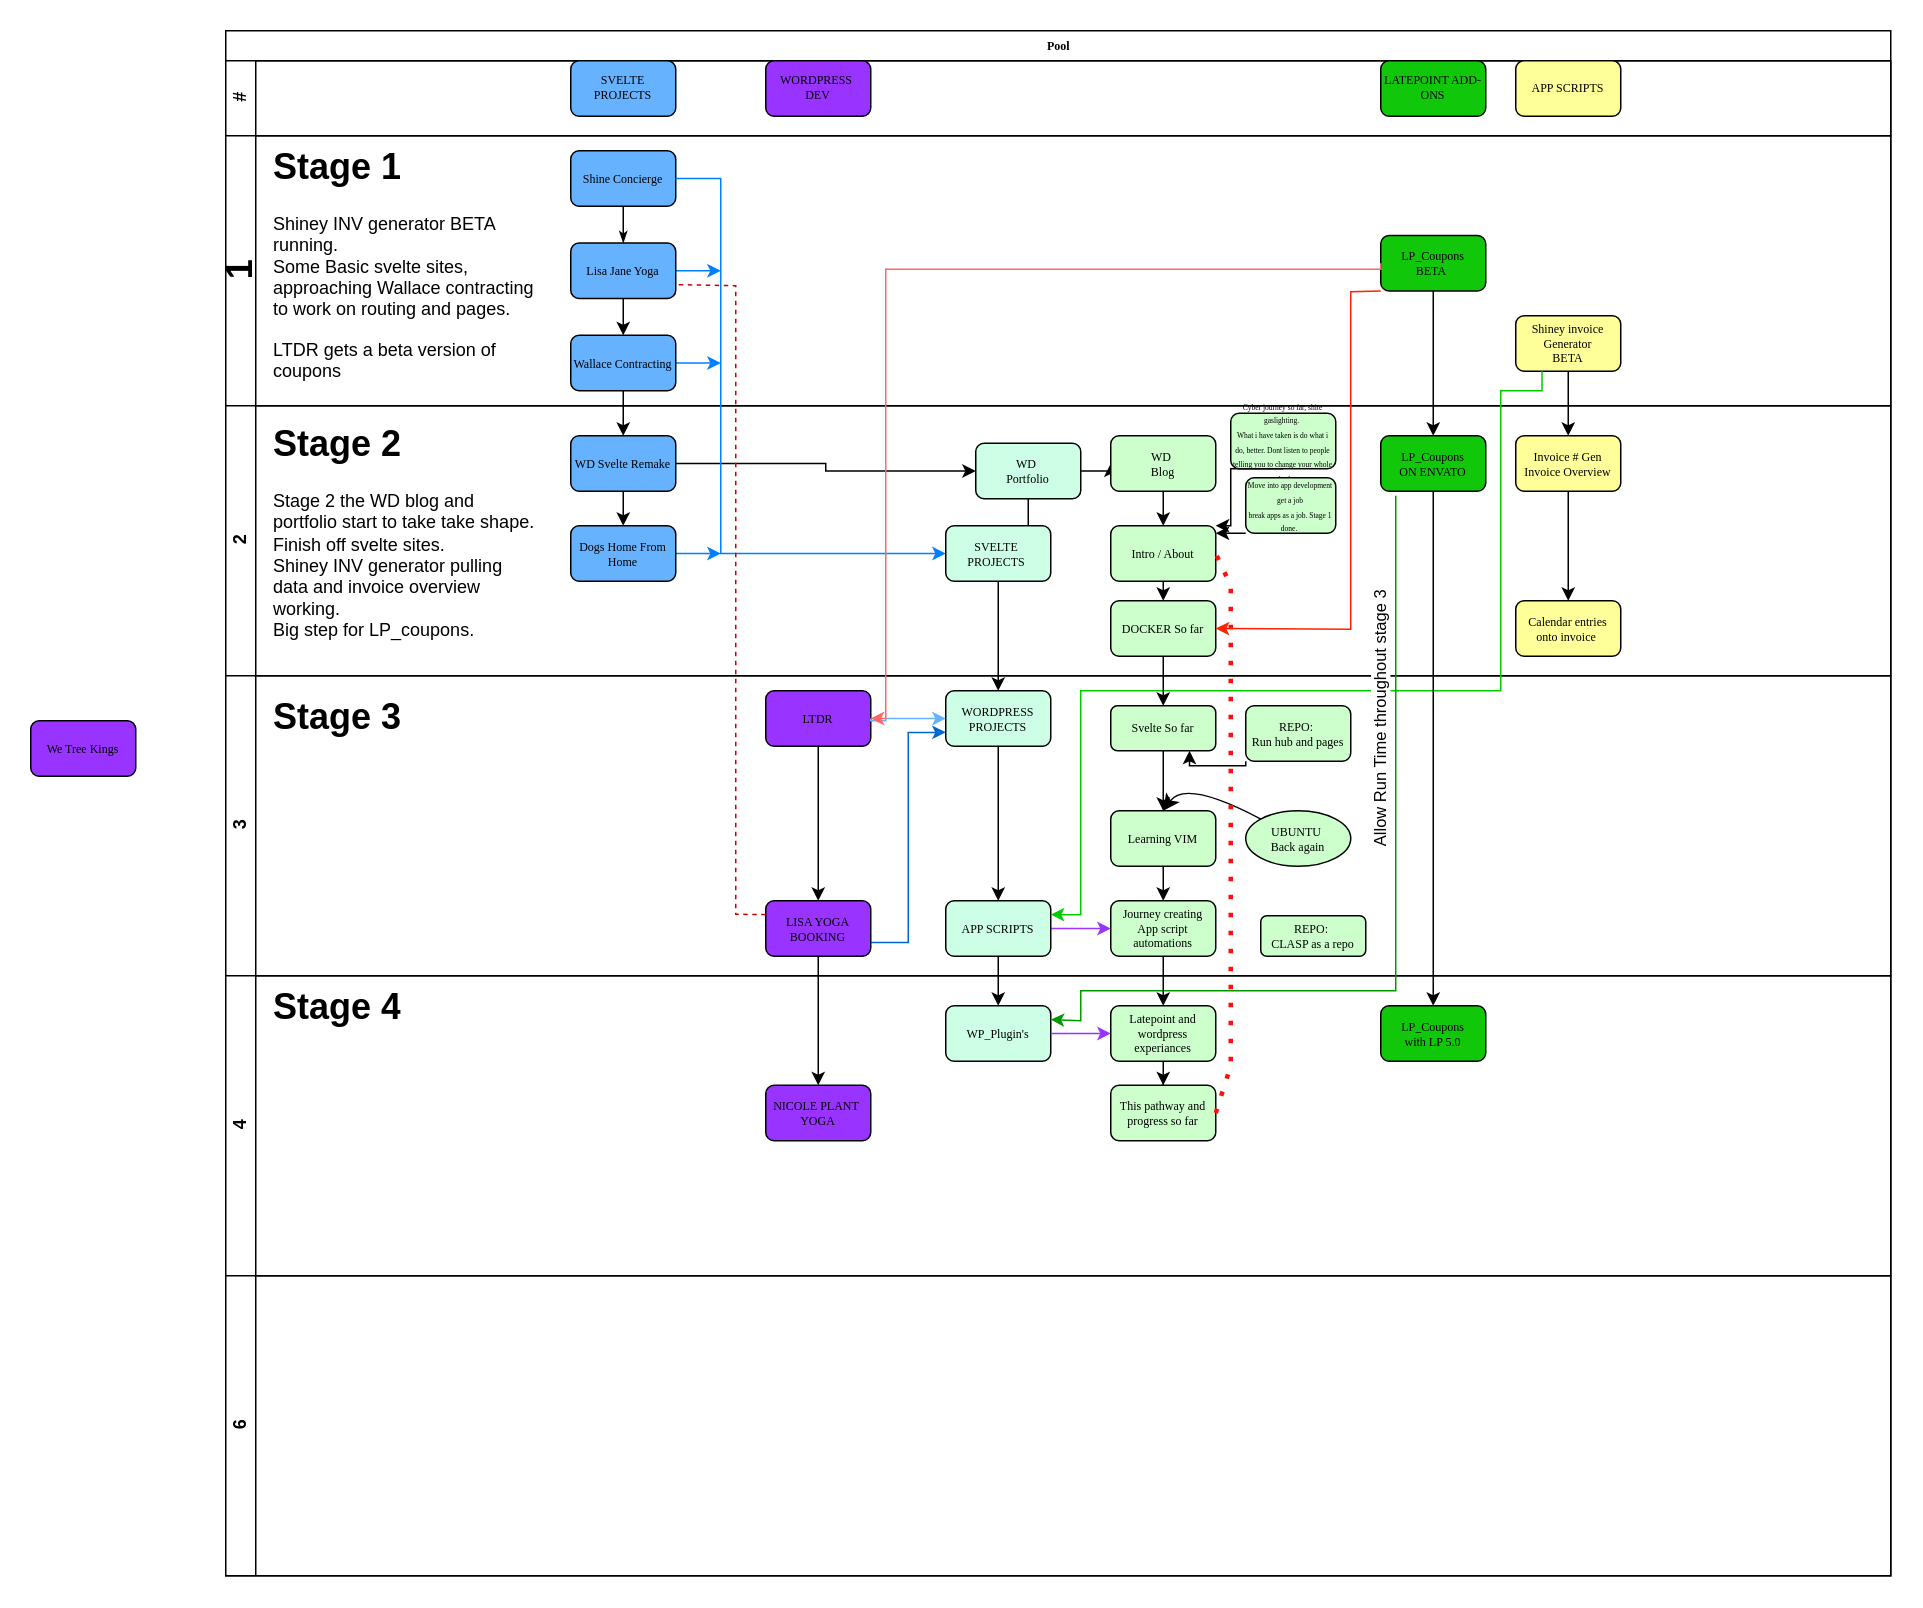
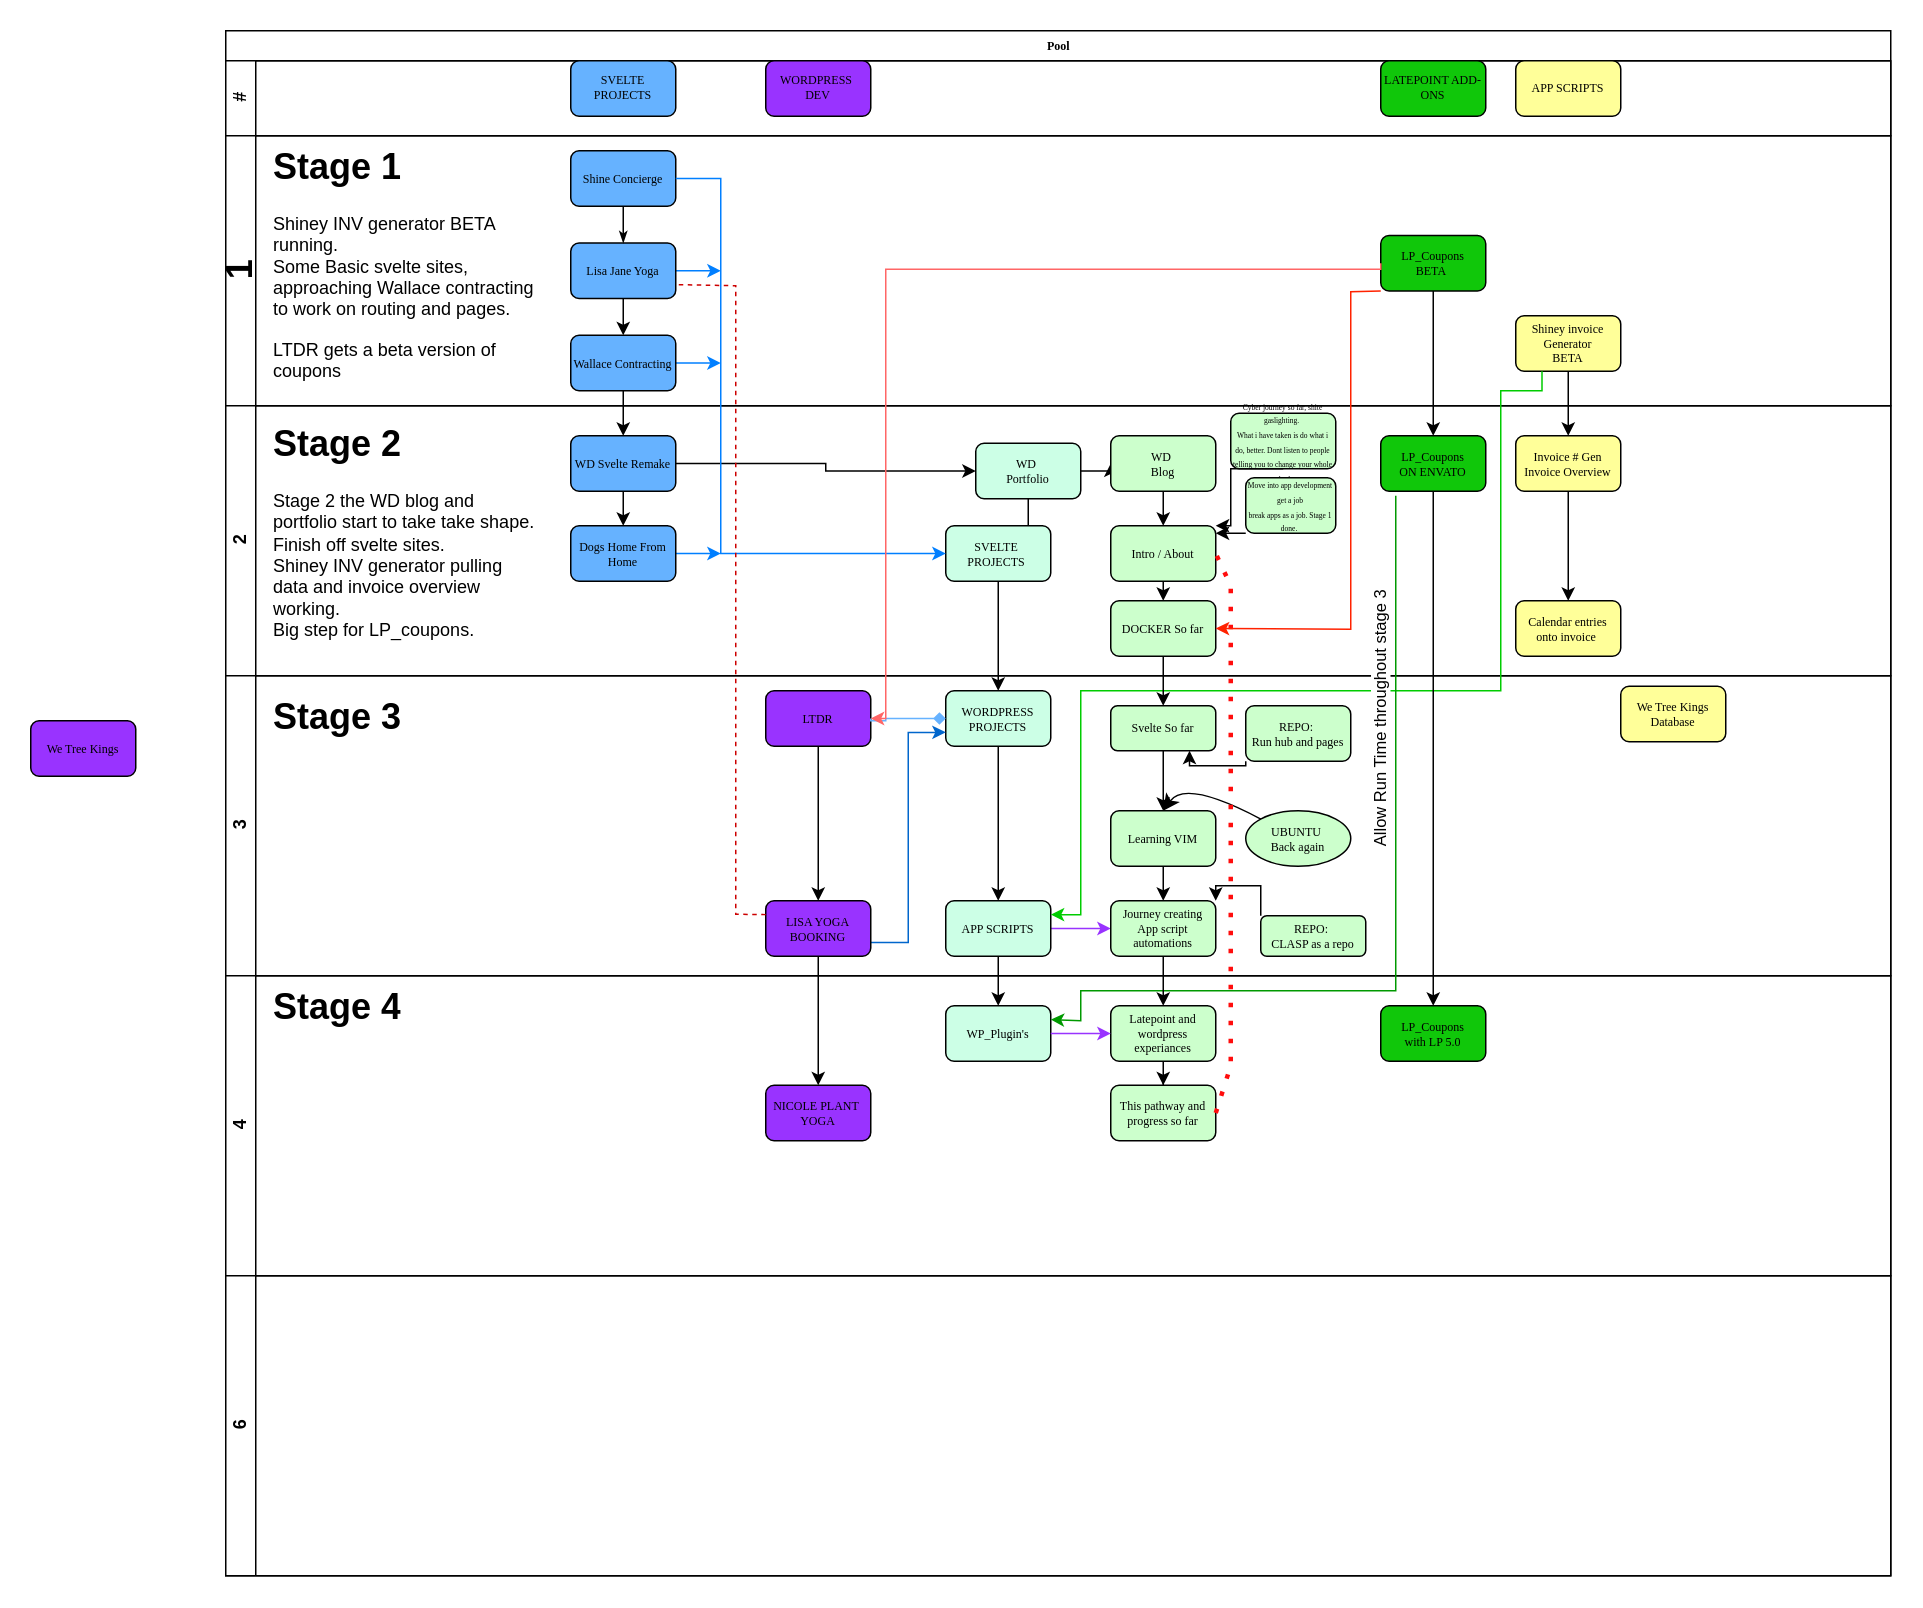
node "We Tree Kings Database": added
edge "LTDR" -> "WORDPRESS PROJECTS": arrowhead classic -> diamond
edge "REPO: CLASP as a repo" -> "Journey creating App script automations": added
